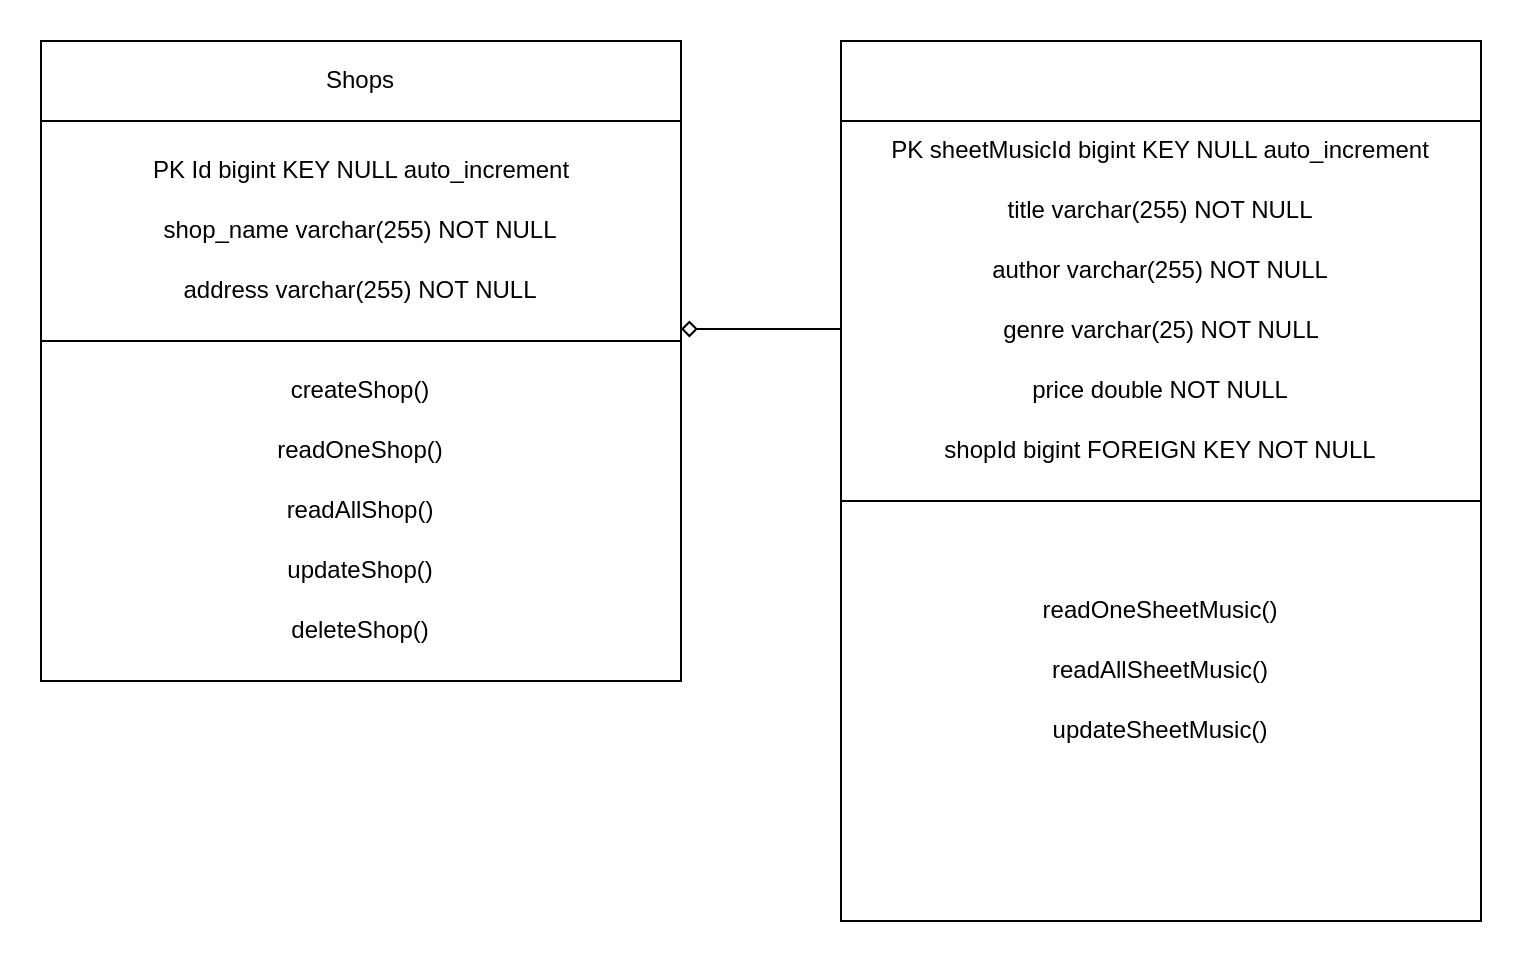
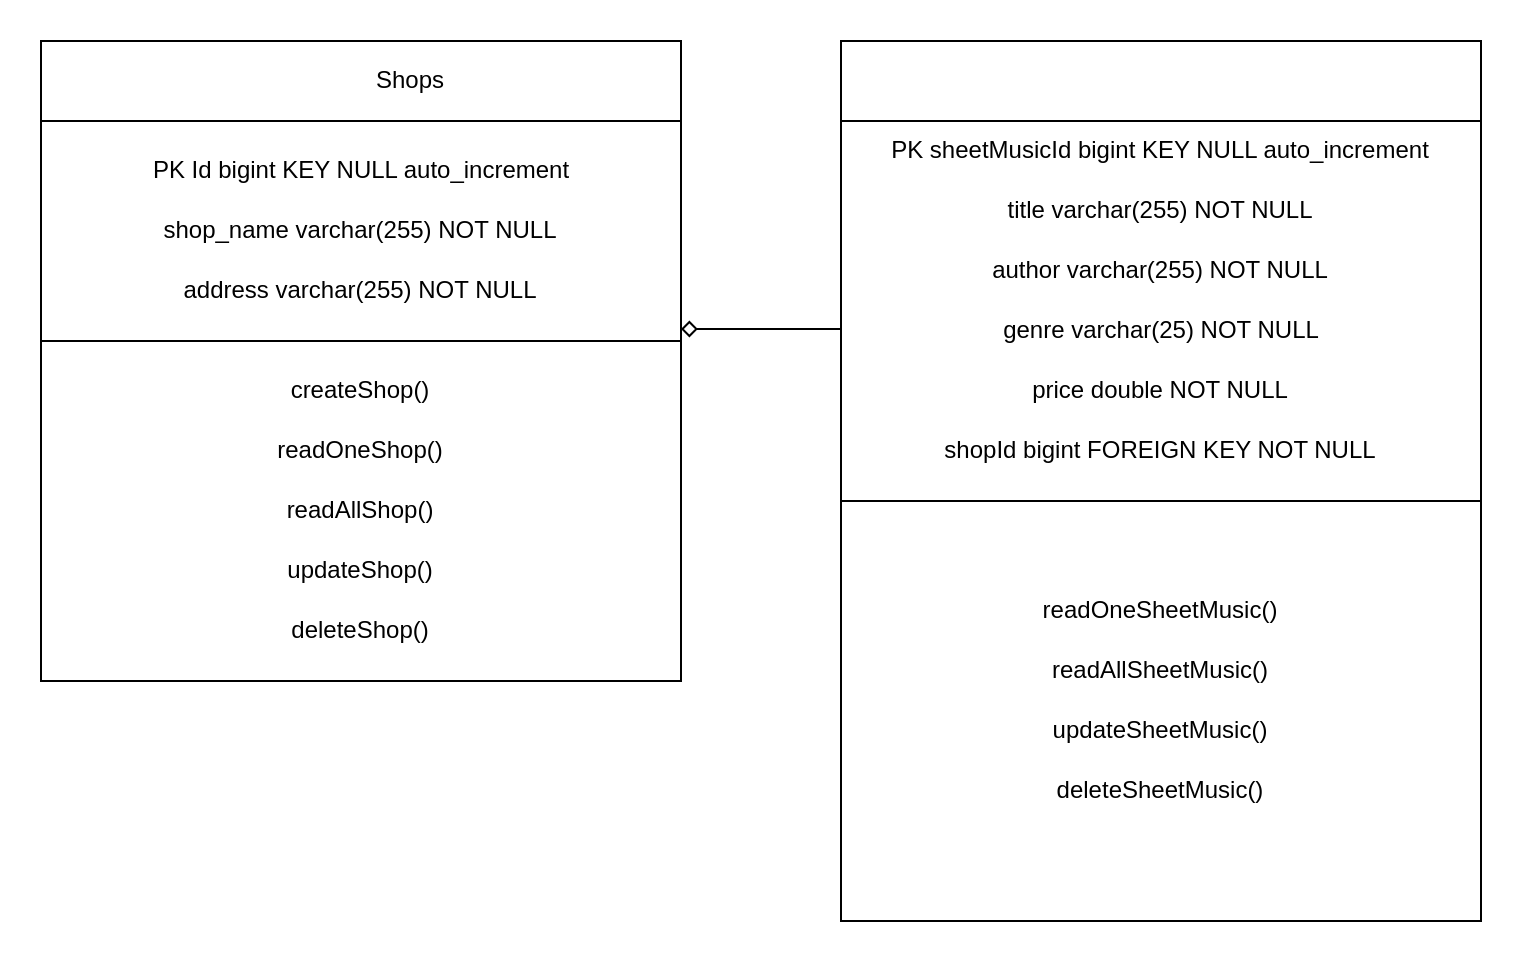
node "Shops": moved (361, 81) -> (411, 81)
node "deleteSheetMusic()": added
